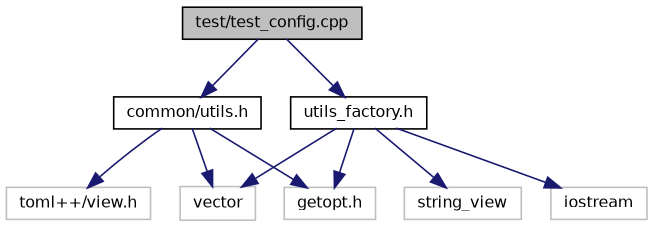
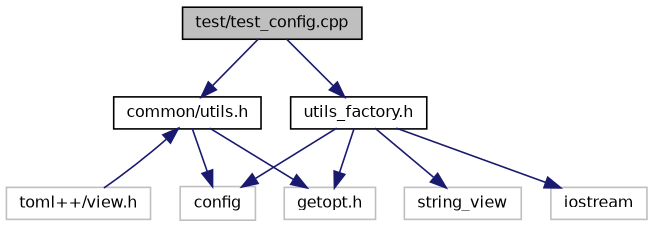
edge "common/utils.h" -> "toml++/view.h": reversed
node "vector": label "vector" -> "config"
